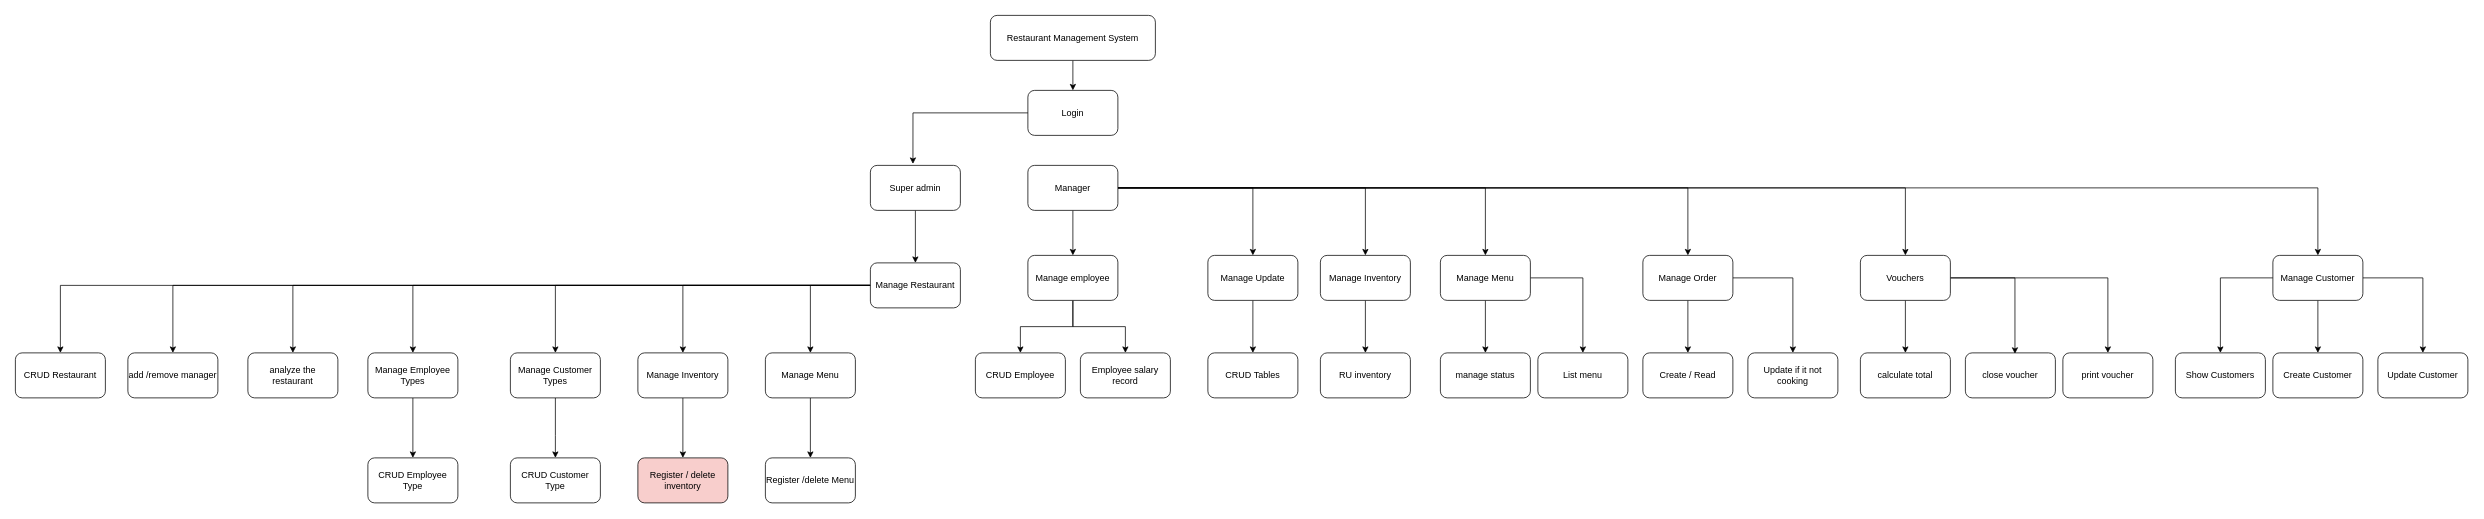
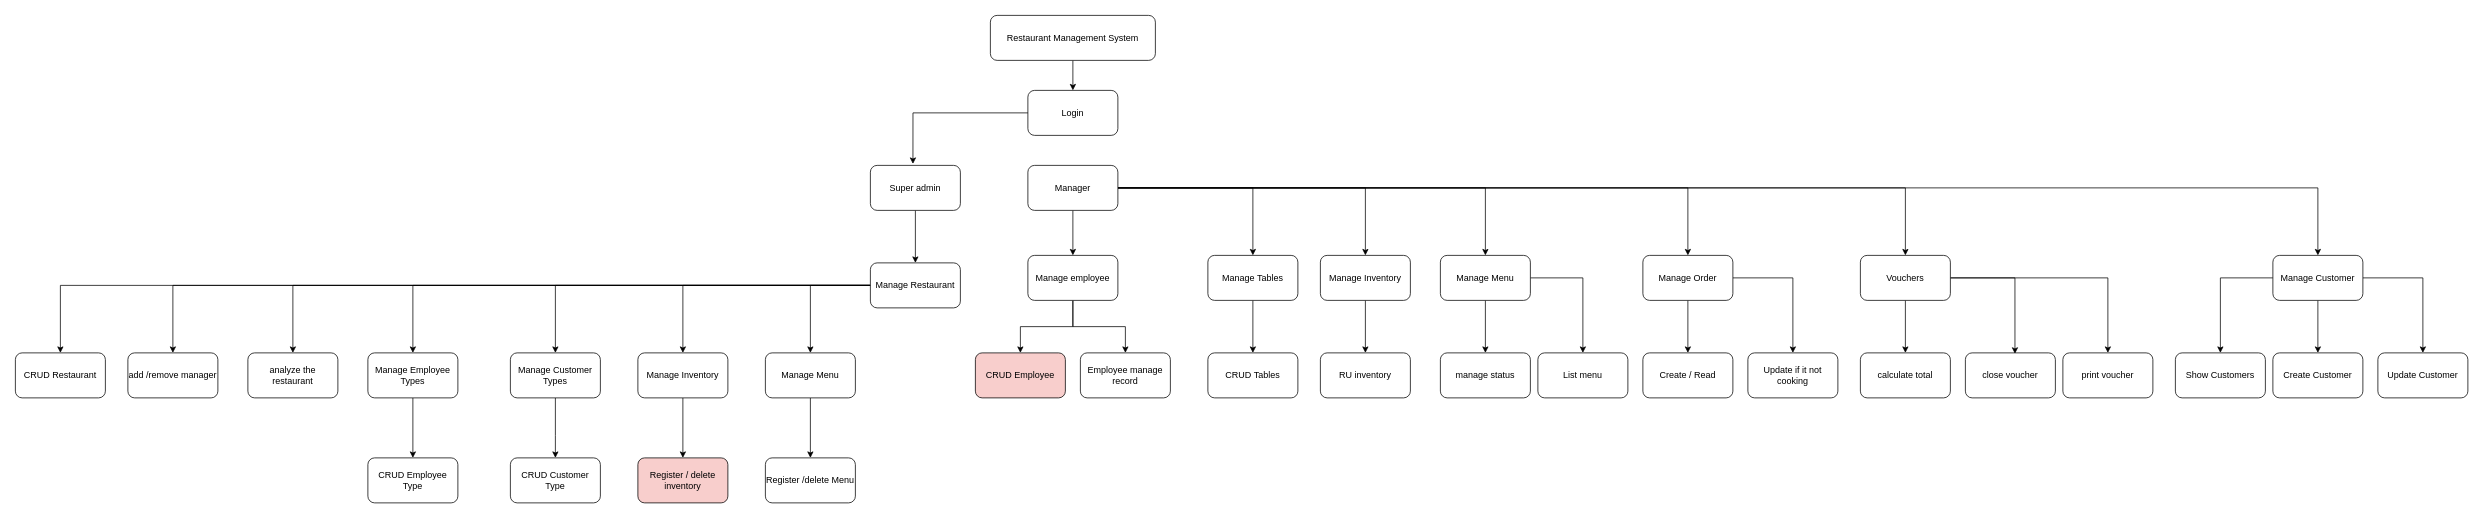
node "Manage Update": label "Manage Update" -> "Manage Tables"
node "CRUD Employee": fillcolor #ffffff -> #f8cecc
node "Employee salary record": label "Employee salary record" -> "Employee manage record"
